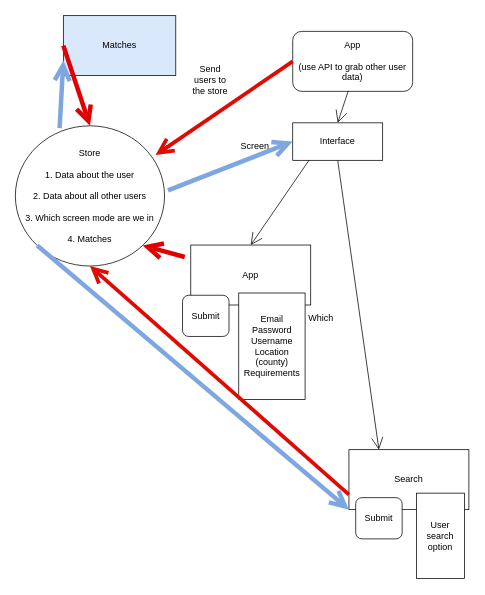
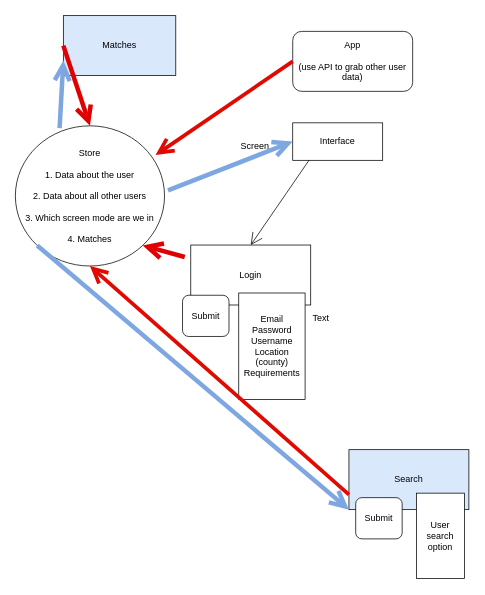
node "Send users to the store": removed
edge "App (use API to grab other user data)" -> "Interface": removed
node "App": label "App" -> "Login"
edge "Interface" -> "Search": removed
node "Which": label "Which" -> "Text"
node "Search": fillcolor #ffffff -> #dae8fc
